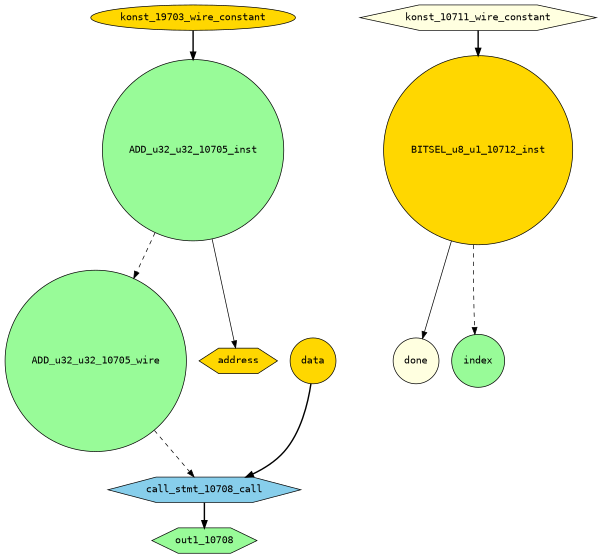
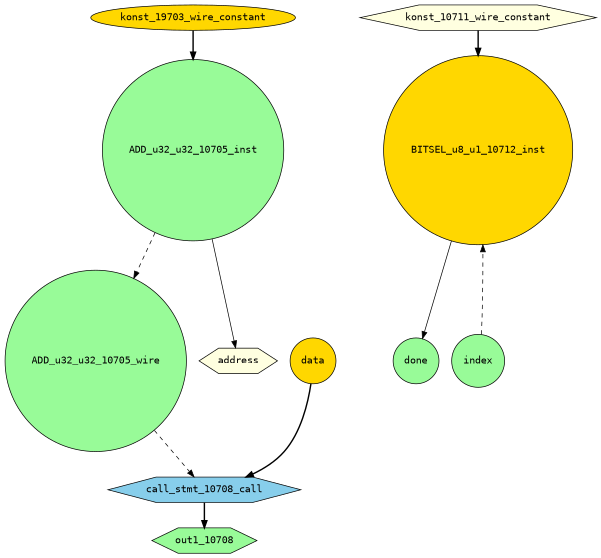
edge "BITSEL_u8_u1_10712_inst" -> "index": reversed
node "address": fillcolor gold -> lightyellow
node "done": fillcolor lightyellow -> palegreen
